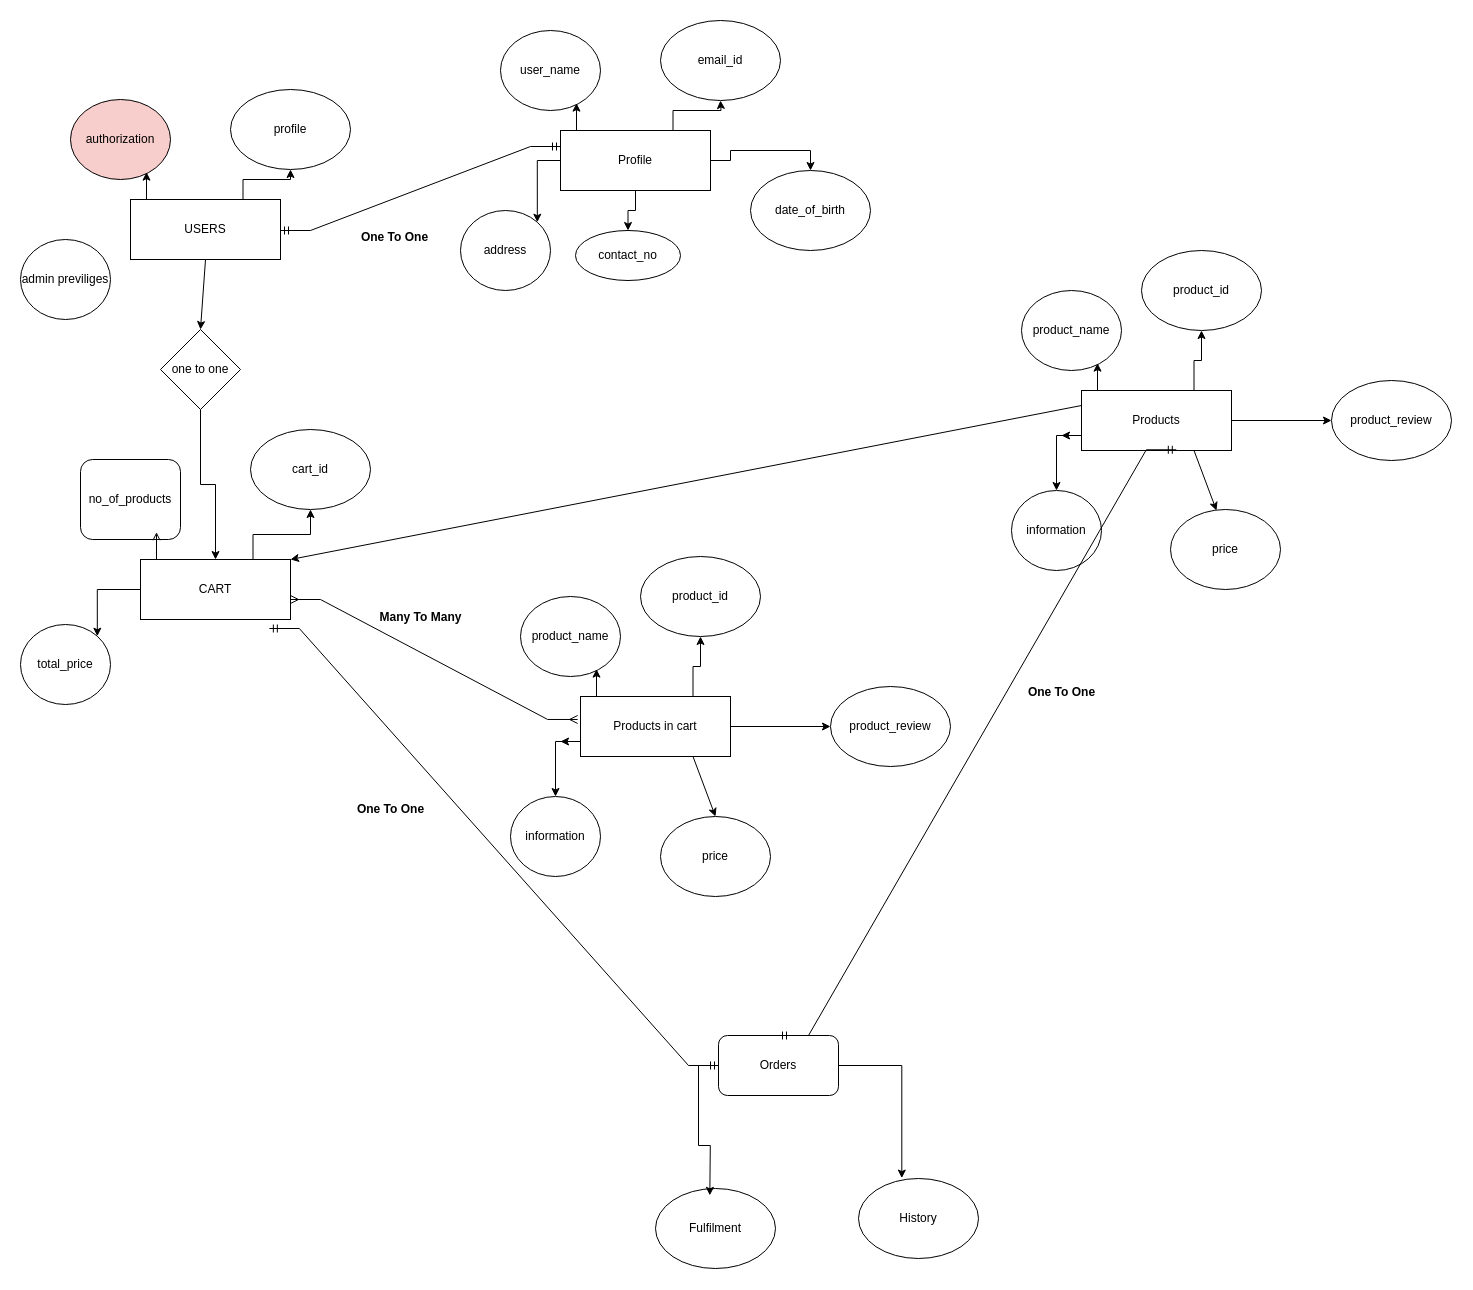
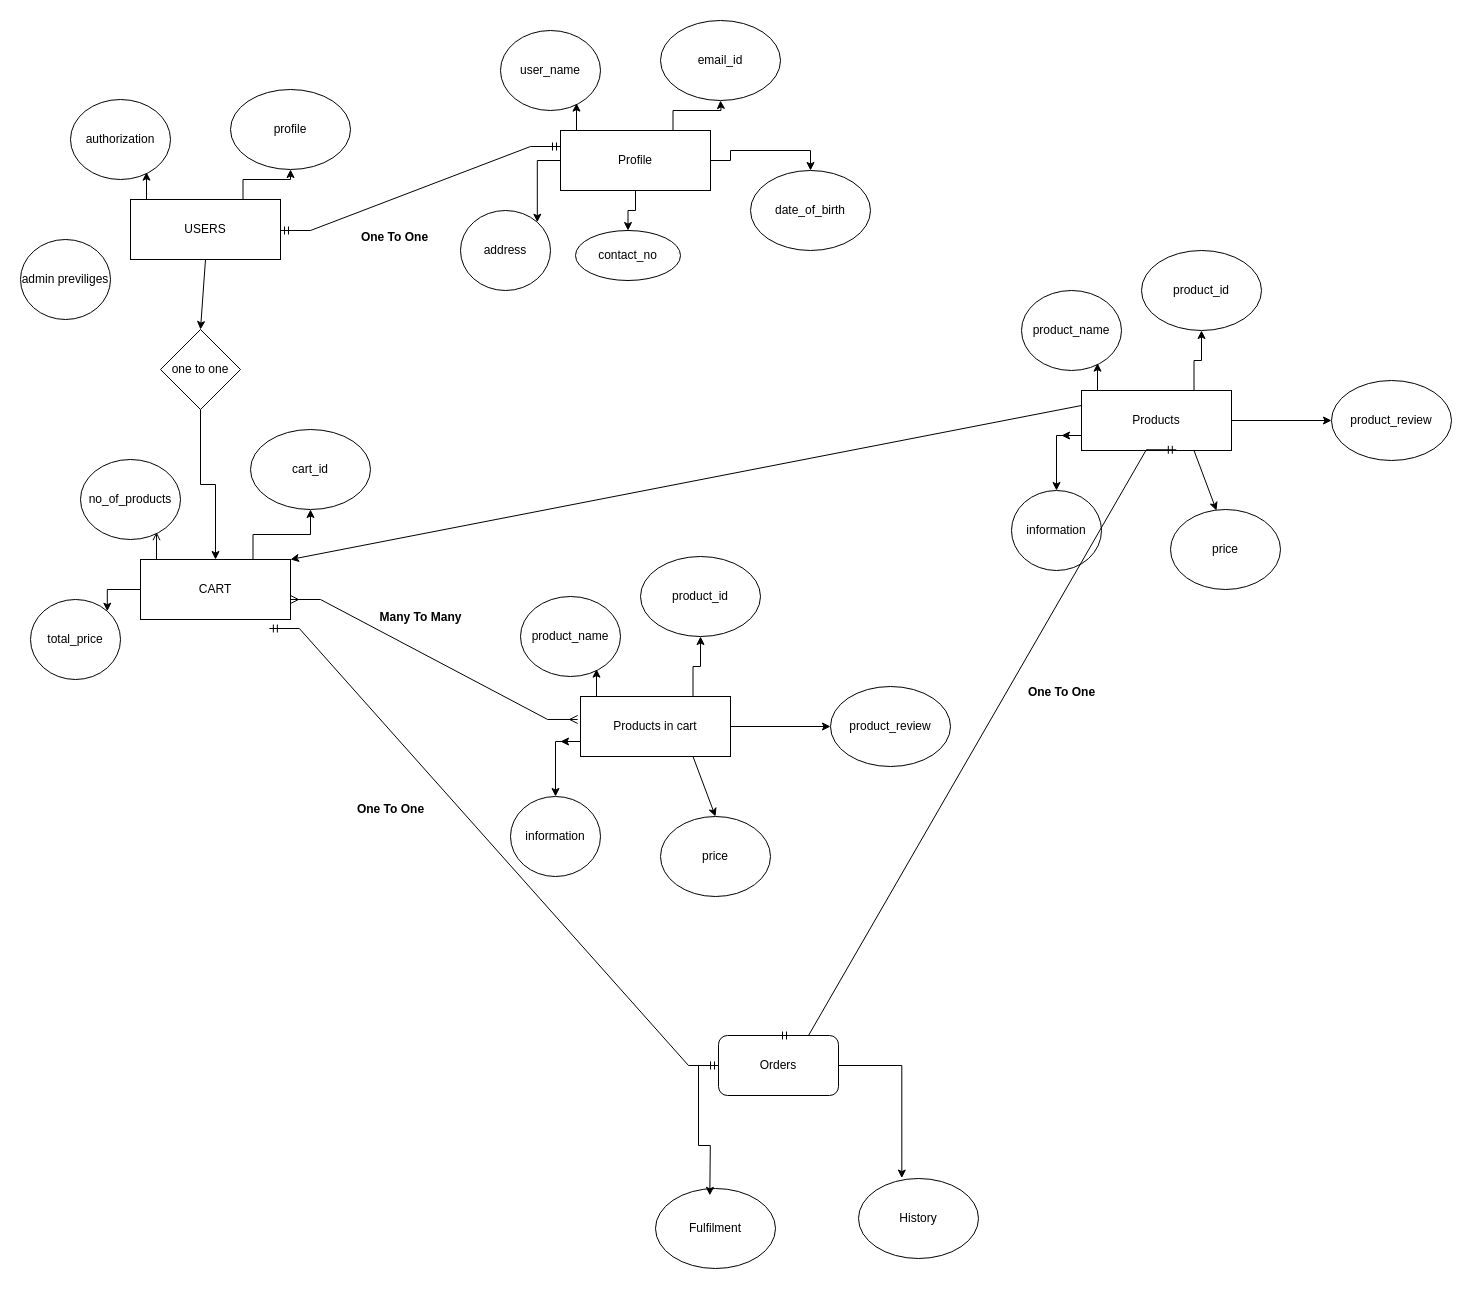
node "authorization": fillcolor #f8cecc -> #ffffff
node "no_of_products": shape rounded rectangle -> ellipse
node "total_price": moved (66, 665) -> (76, 640)
